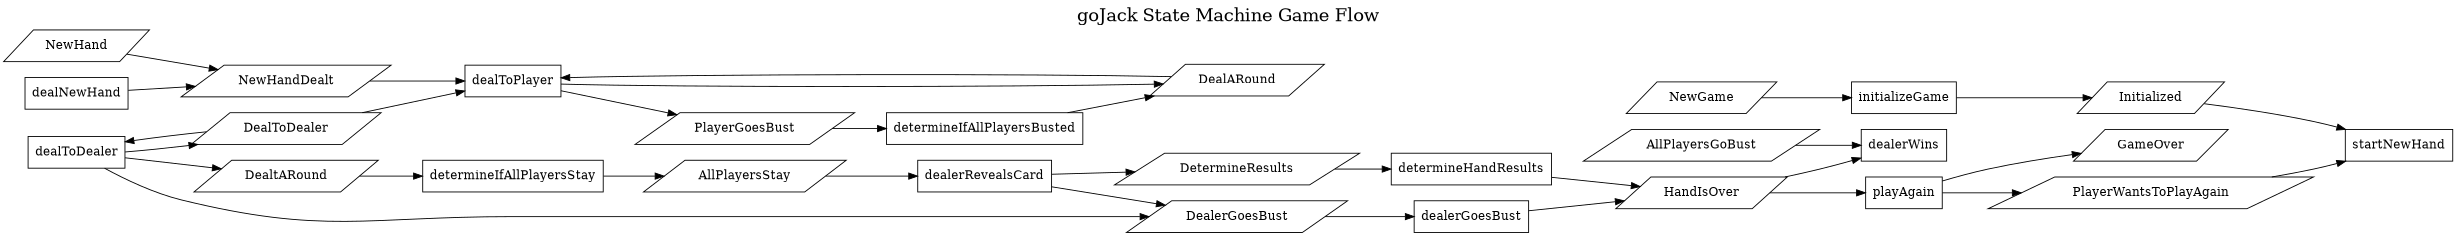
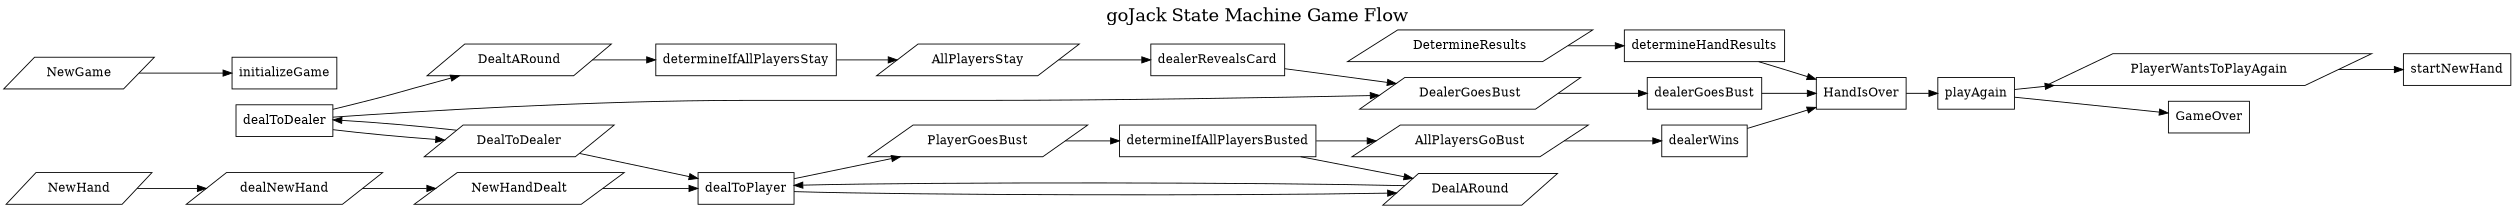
edge "NewHand" -> "NewHandDealt": now "NewHand" -> "dealNewHand"
node "dealNewHand": shape box -> parallelogram
node "Initialized": removed
edge "determineIfAllPlayersBusted" -> "AllPlayersGoBust": added
node "GameOver": shape parallelogram -> box
edge "HandIsOver" -> "dealerWins": reversed
edge "dealerRevealsCard" -> "DetermineResults": removed
node "HandIsOver": shape parallelogram -> box
